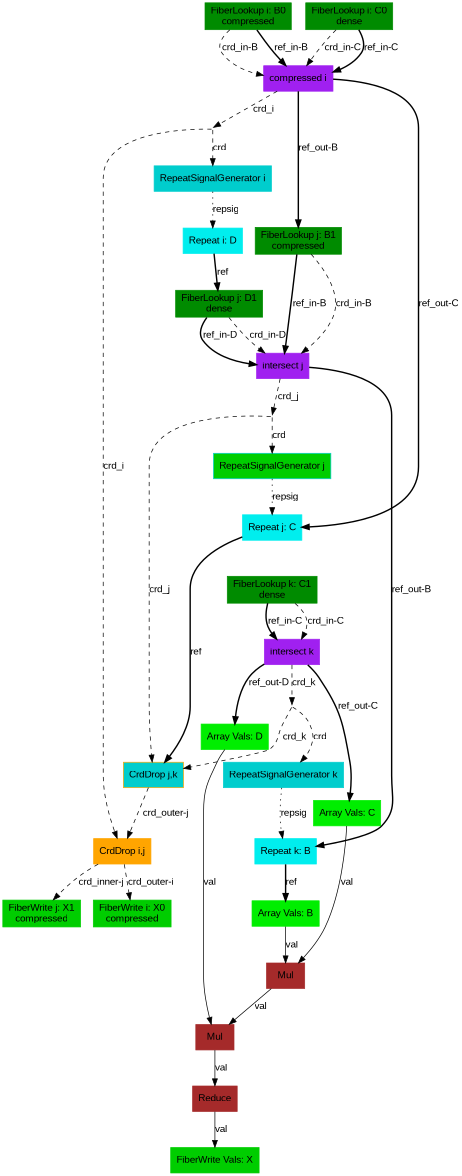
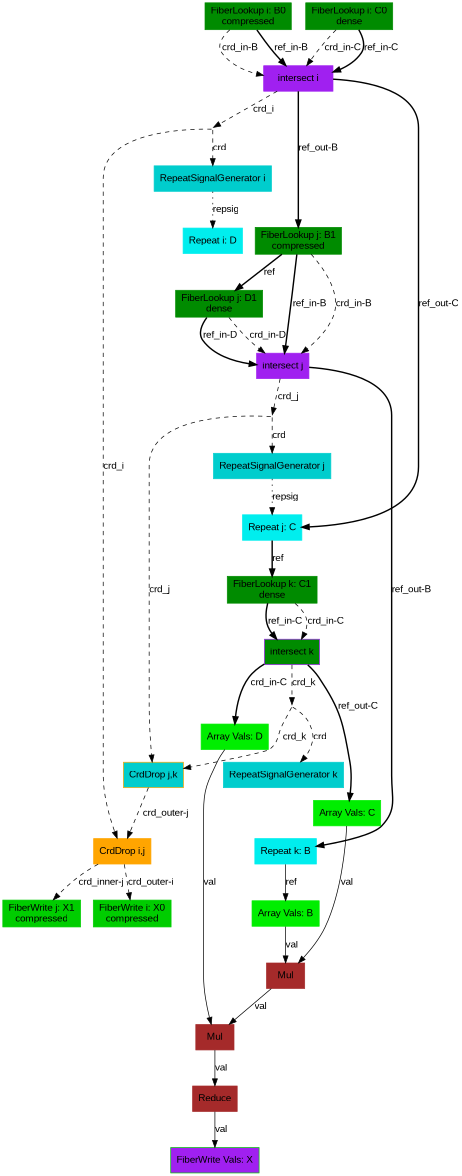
node "compressed i": label "compressed i" -> "intersect i"
edge "Repeat i: D" -> "FiberLookup j: D1 dense": now "FiberLookup j: B1 compressed" -> "FiberLookup j: D1 dense"
node "RepeatSignalGenerator j": fillcolor green3 -> cyan3
edge "Repeat j: C" -> "CrdDrop j,k": now "Repeat j: C" -> "FiberLookup k: C1 dense"
node "intersect k": fillcolor purple -> green4
edge "intersect k" -> "Array Vals: D": label "ref_out-D" -> "crd_in-C"
edge "RepeatSignalGenerator k" -> "Repeat k: B": removed, label "repsig"
edge "Repeat k: B" -> "Array Vals: B": style bold -> solid
node "FiberWrite Vals: X": fillcolor green3 -> purple
